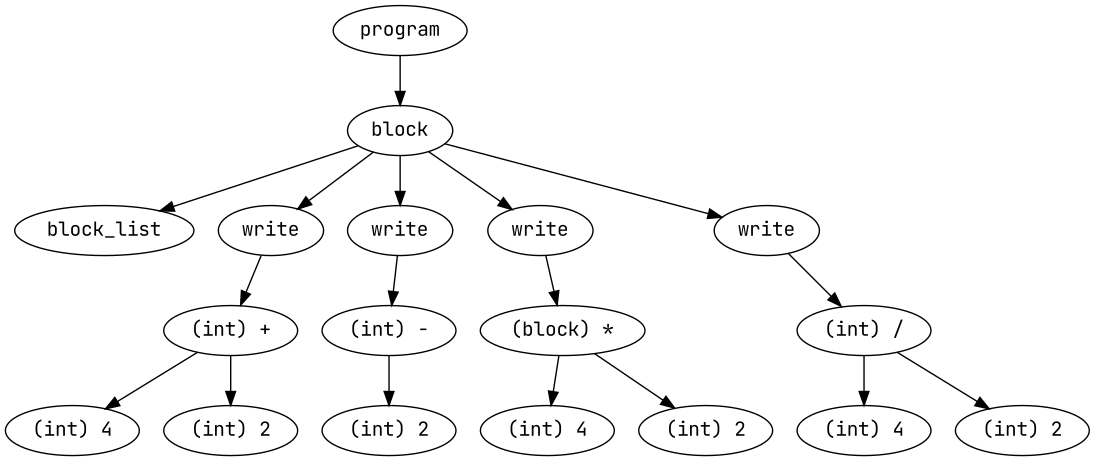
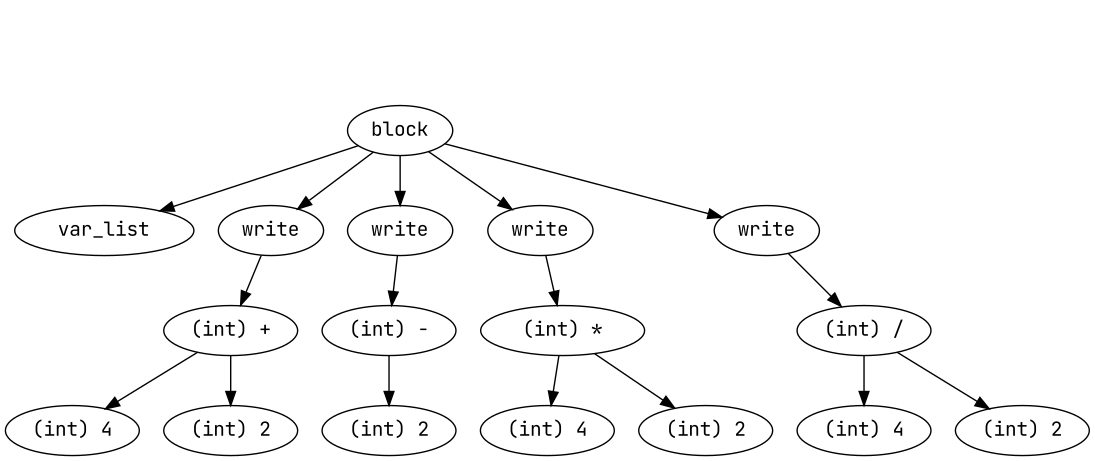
node "program": removed
node "block_list": label "block_list" -> "var_list"
node "(block) *": label "(block) *" -> "(int) *"
